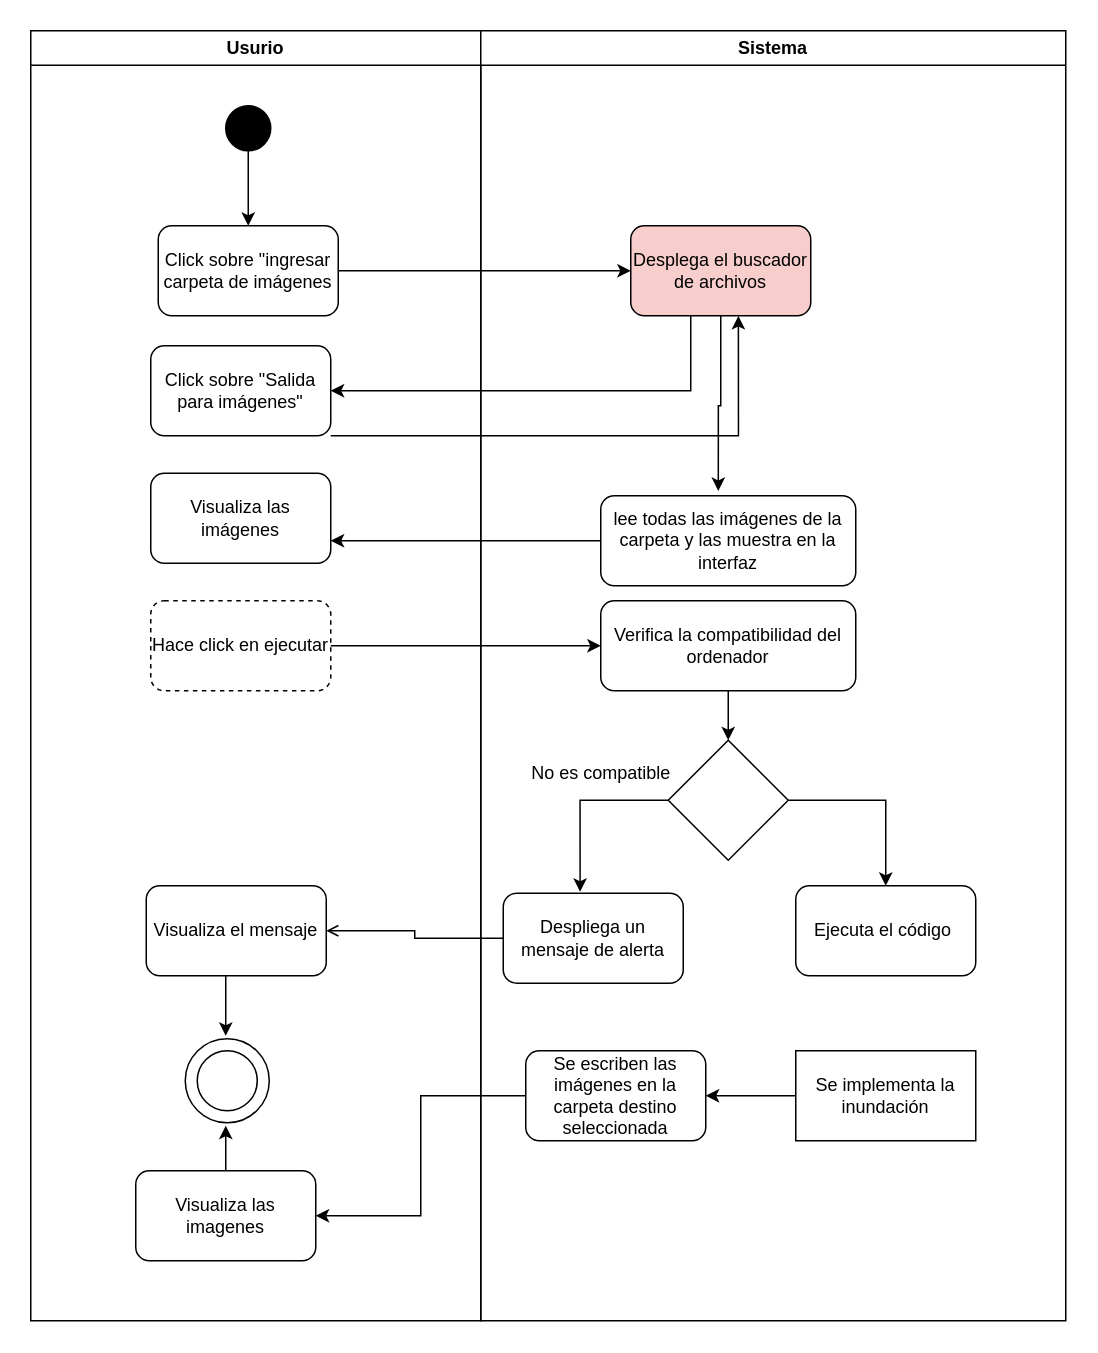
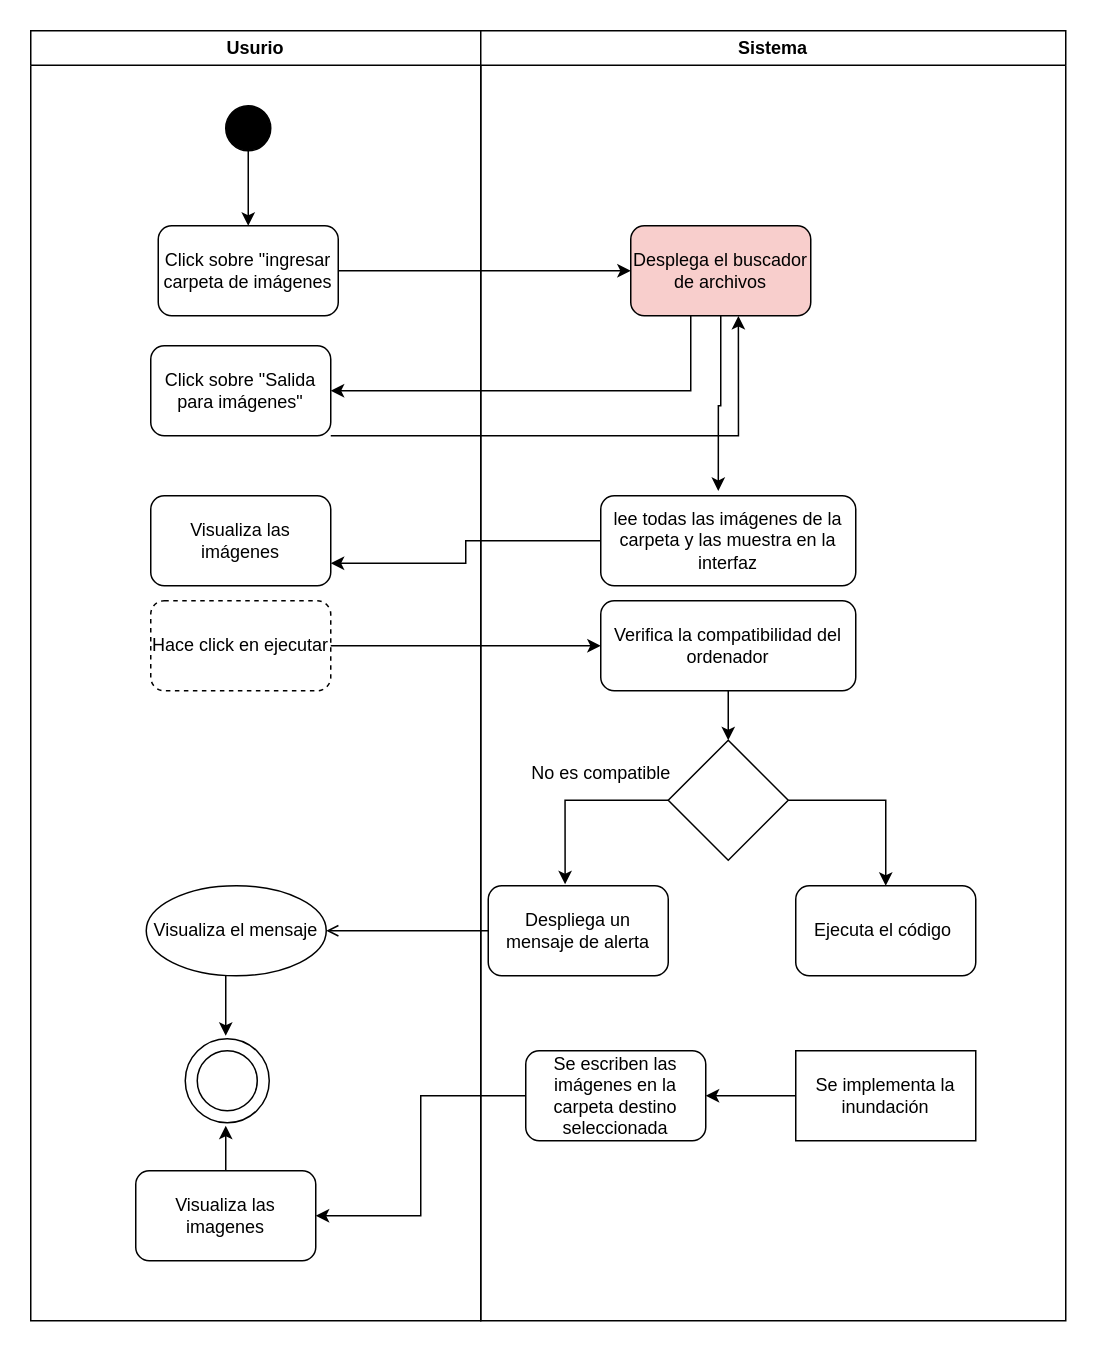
node "Visualiza las imágenes": moved (241, 518) -> (241, 541)
node "Visualiza el mensaje": shape rounded rectangle -> ellipse
node "Despliega un mensaje de alerta": moved (593, 938) -> (578, 931)
